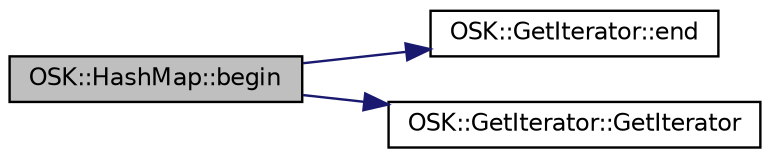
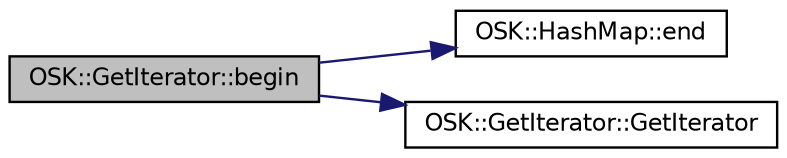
node "OSK::GetIterator::end": label "OSK::GetIterator::end" -> "OSK::HashMap::end"
node "OSK::HashMap::begin": label "OSK::HashMap::begin" -> "OSK::GetIterator::begin"
